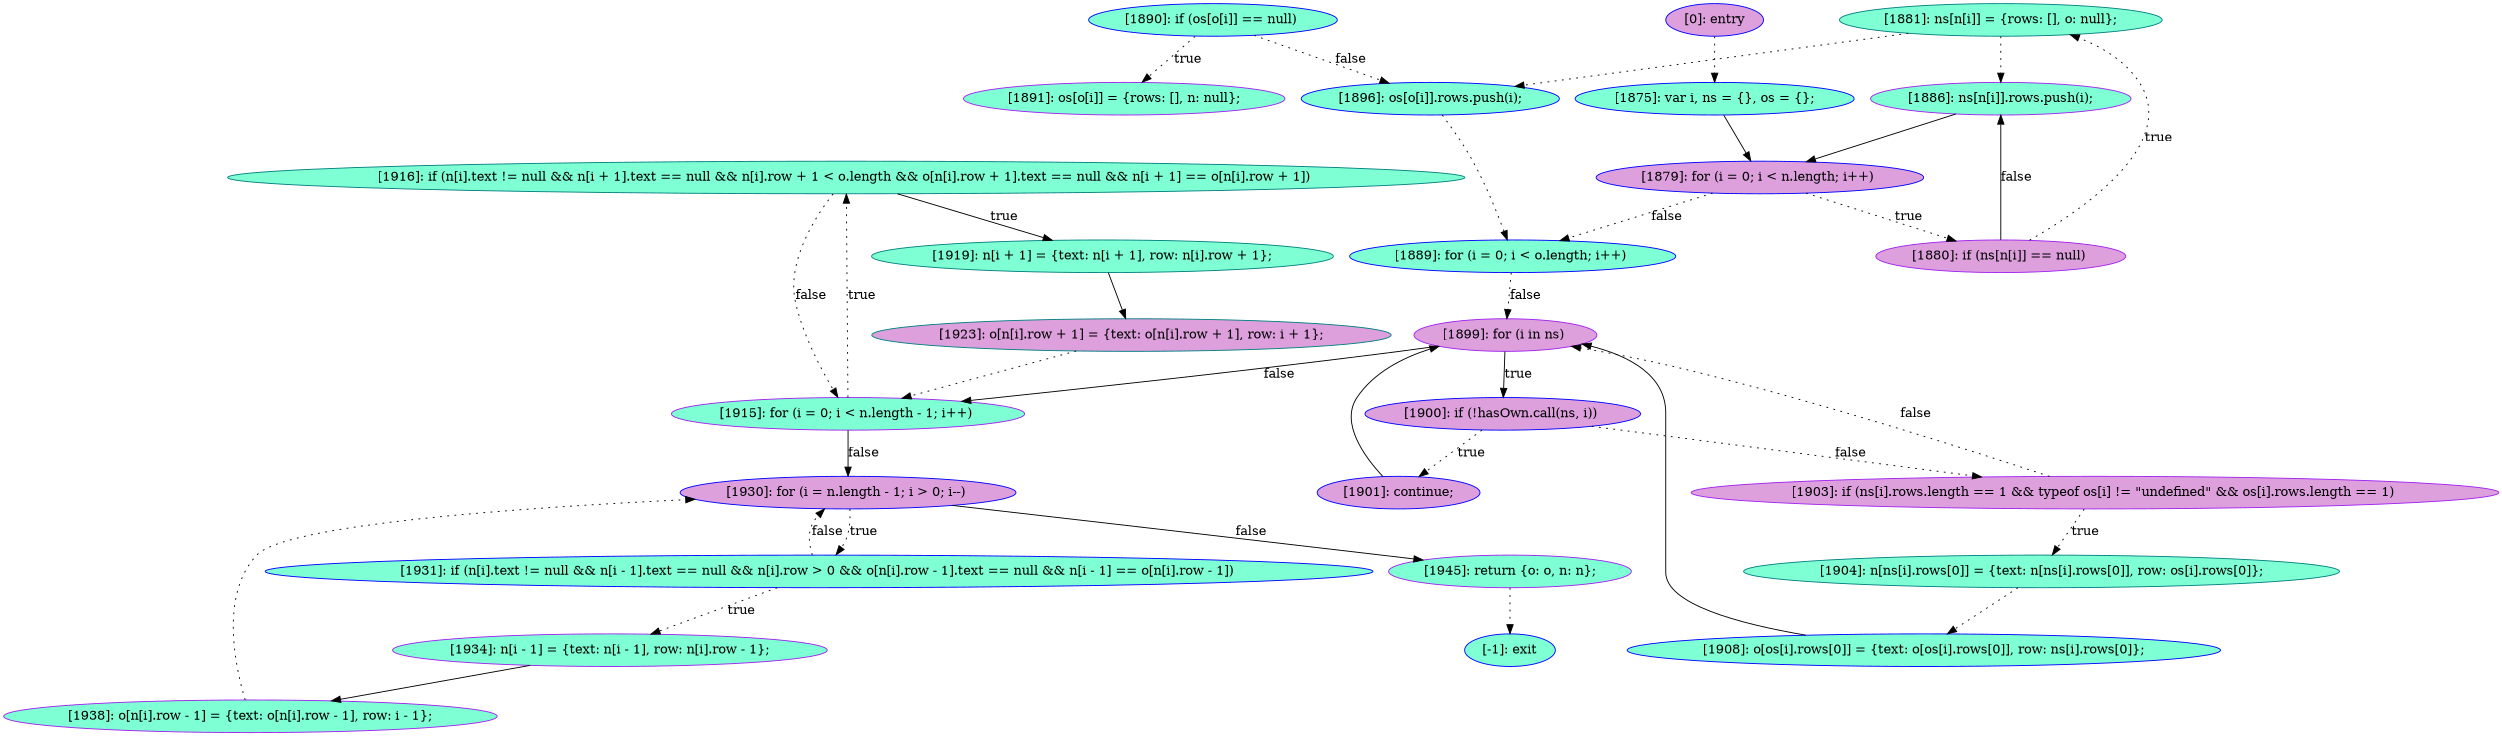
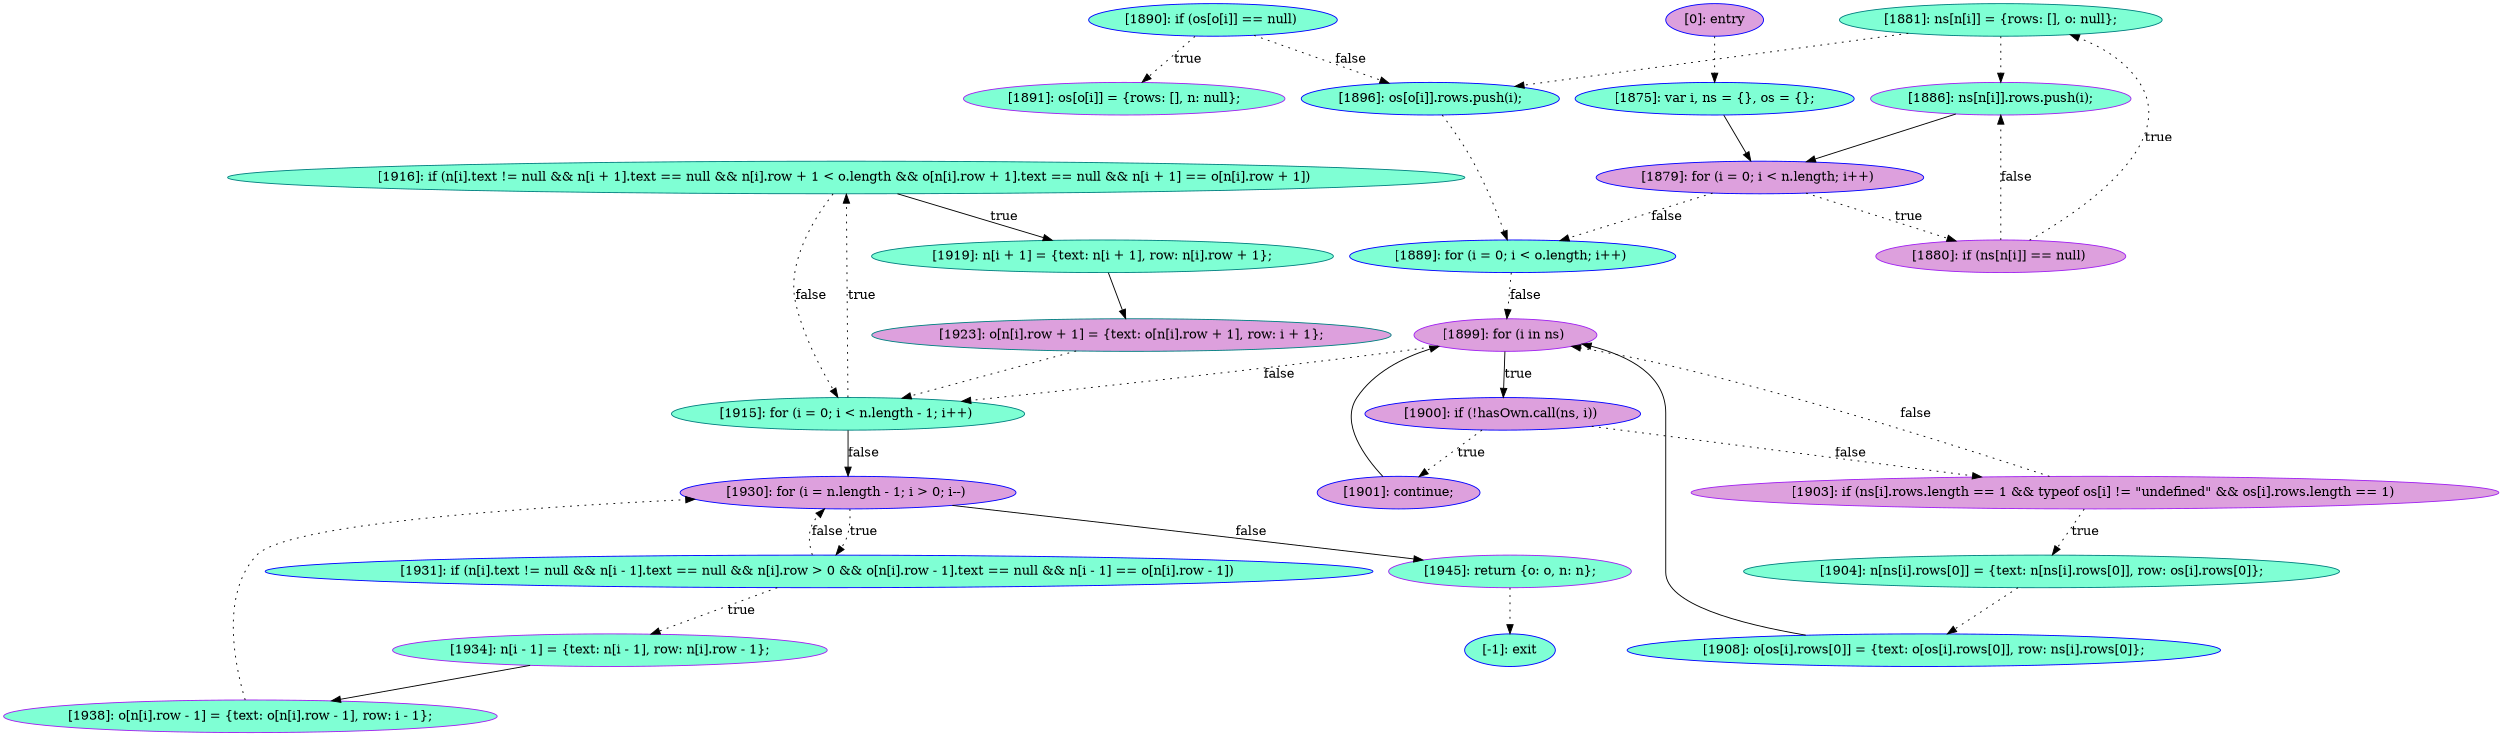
edge "[1880]: if (ns[n[i]] == null)" -> "[1886]: ns[n[i]].rows.push(i);": style solid -> dotted
edge "[1899]: for (i in ns)" -> "[1915]: for (i = 0; i < n.length - 1; i++)": style solid -> dotted
node "[1915]: for (i = 0; i < n.length - 1; i++)": color purple -> teal
